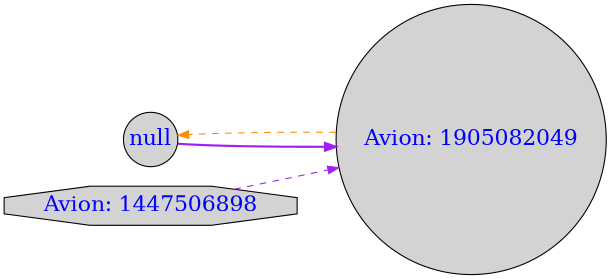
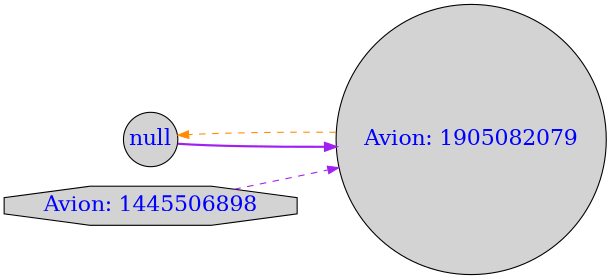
node "Avion: 1905082049": label "Avion: 1905082049" -> "Avion: 1905082079"
node "Avion: 1447506898": label "Avion: 1447506898" -> "Avion: 1445506898"
